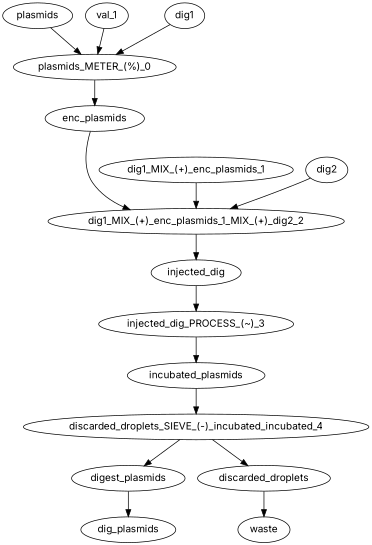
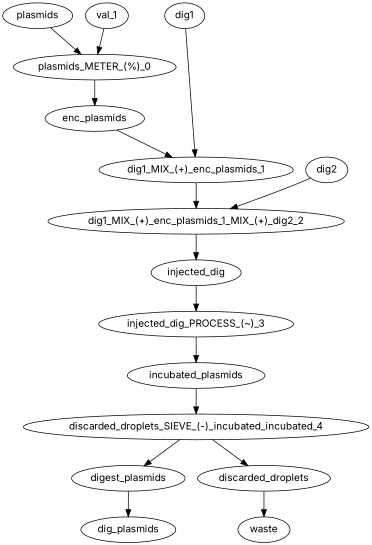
edge "dig1" -> "plasmids_METER_(%)_0": now "dig1" -> "dig1_MIX_(+)_enc_plasmids_1"
edge "enc_plasmids" -> "dig1_MIX_(+)_enc_plasmids_1_MIX_(+)_dig2_2": now "enc_plasmids" -> "dig1_MIX_(+)_enc_plasmids_1"
